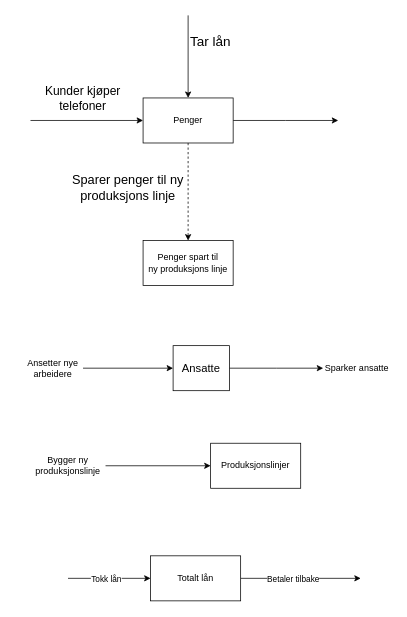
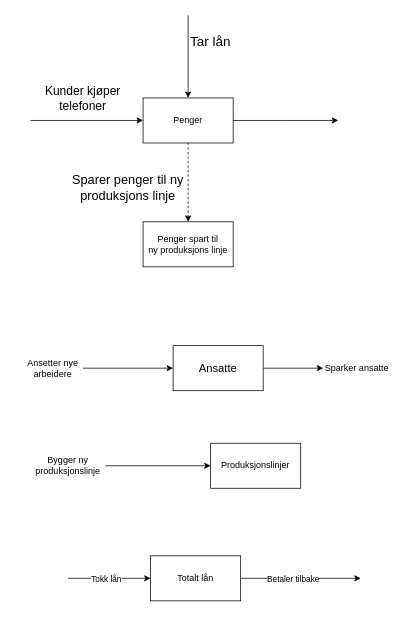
node "Penger spart til ny produksjons linje": moved (188, 263) -> (188, 244)
node "Ansatte": size 56x45 -> 90x45
